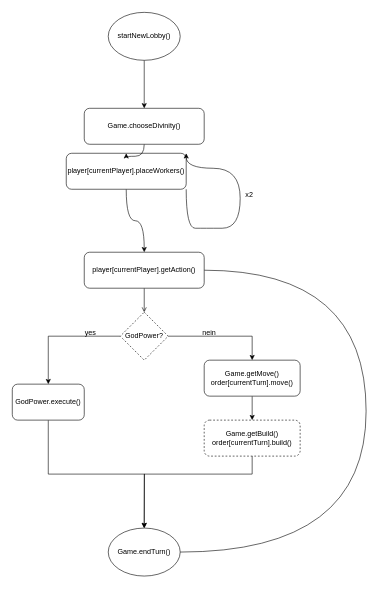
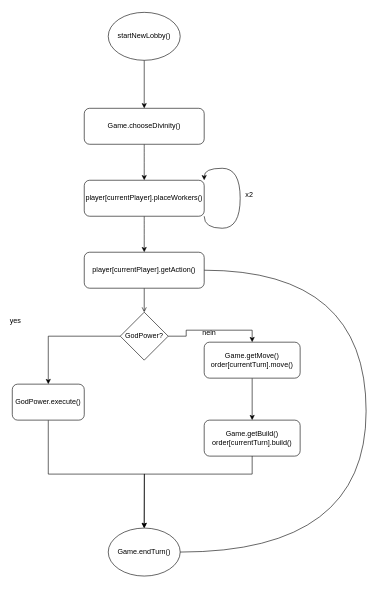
node "player[currentPlayer].placeWorkers()": moved (126, 171) -> (144, 198)
node "yes": moved (90, 333) -> (15, 321)
node "GodPower?": style dashed -> solid
node "Game.getMove() order[currentTurn].move()": moved (252, 378) -> (252, 360)
node "Game.getBuild() order[currentTurn].build()": style dashed -> solid
